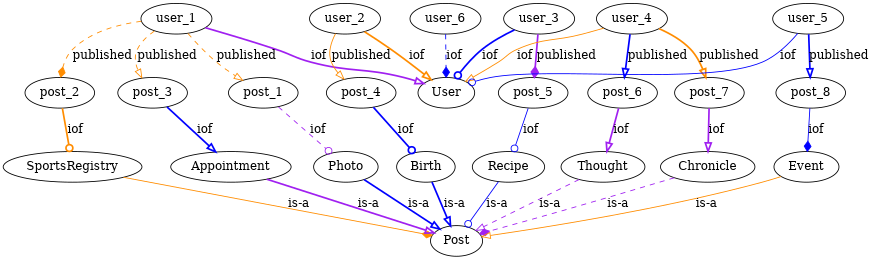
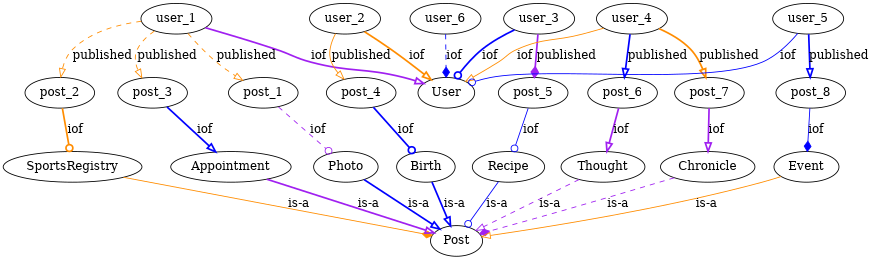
edge "user_1" -> "post_2": arrowhead diamond -> onormal
